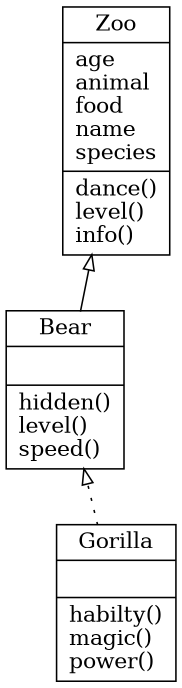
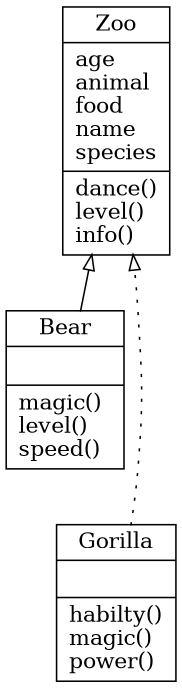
node "Bear": text "hidden()" -> "magic()"
edge "Gorilla" -> "Bear": now "Gorilla" -> "Zoo"
